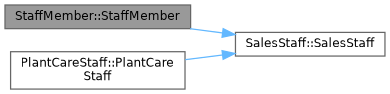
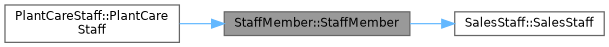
edge "PlantCareStaff::PlantCare Staff" -> "SalesStaff::SalesStaff": now "PlantCareStaff::PlantCare Staff" -> "StaffMember::StaffMember"
